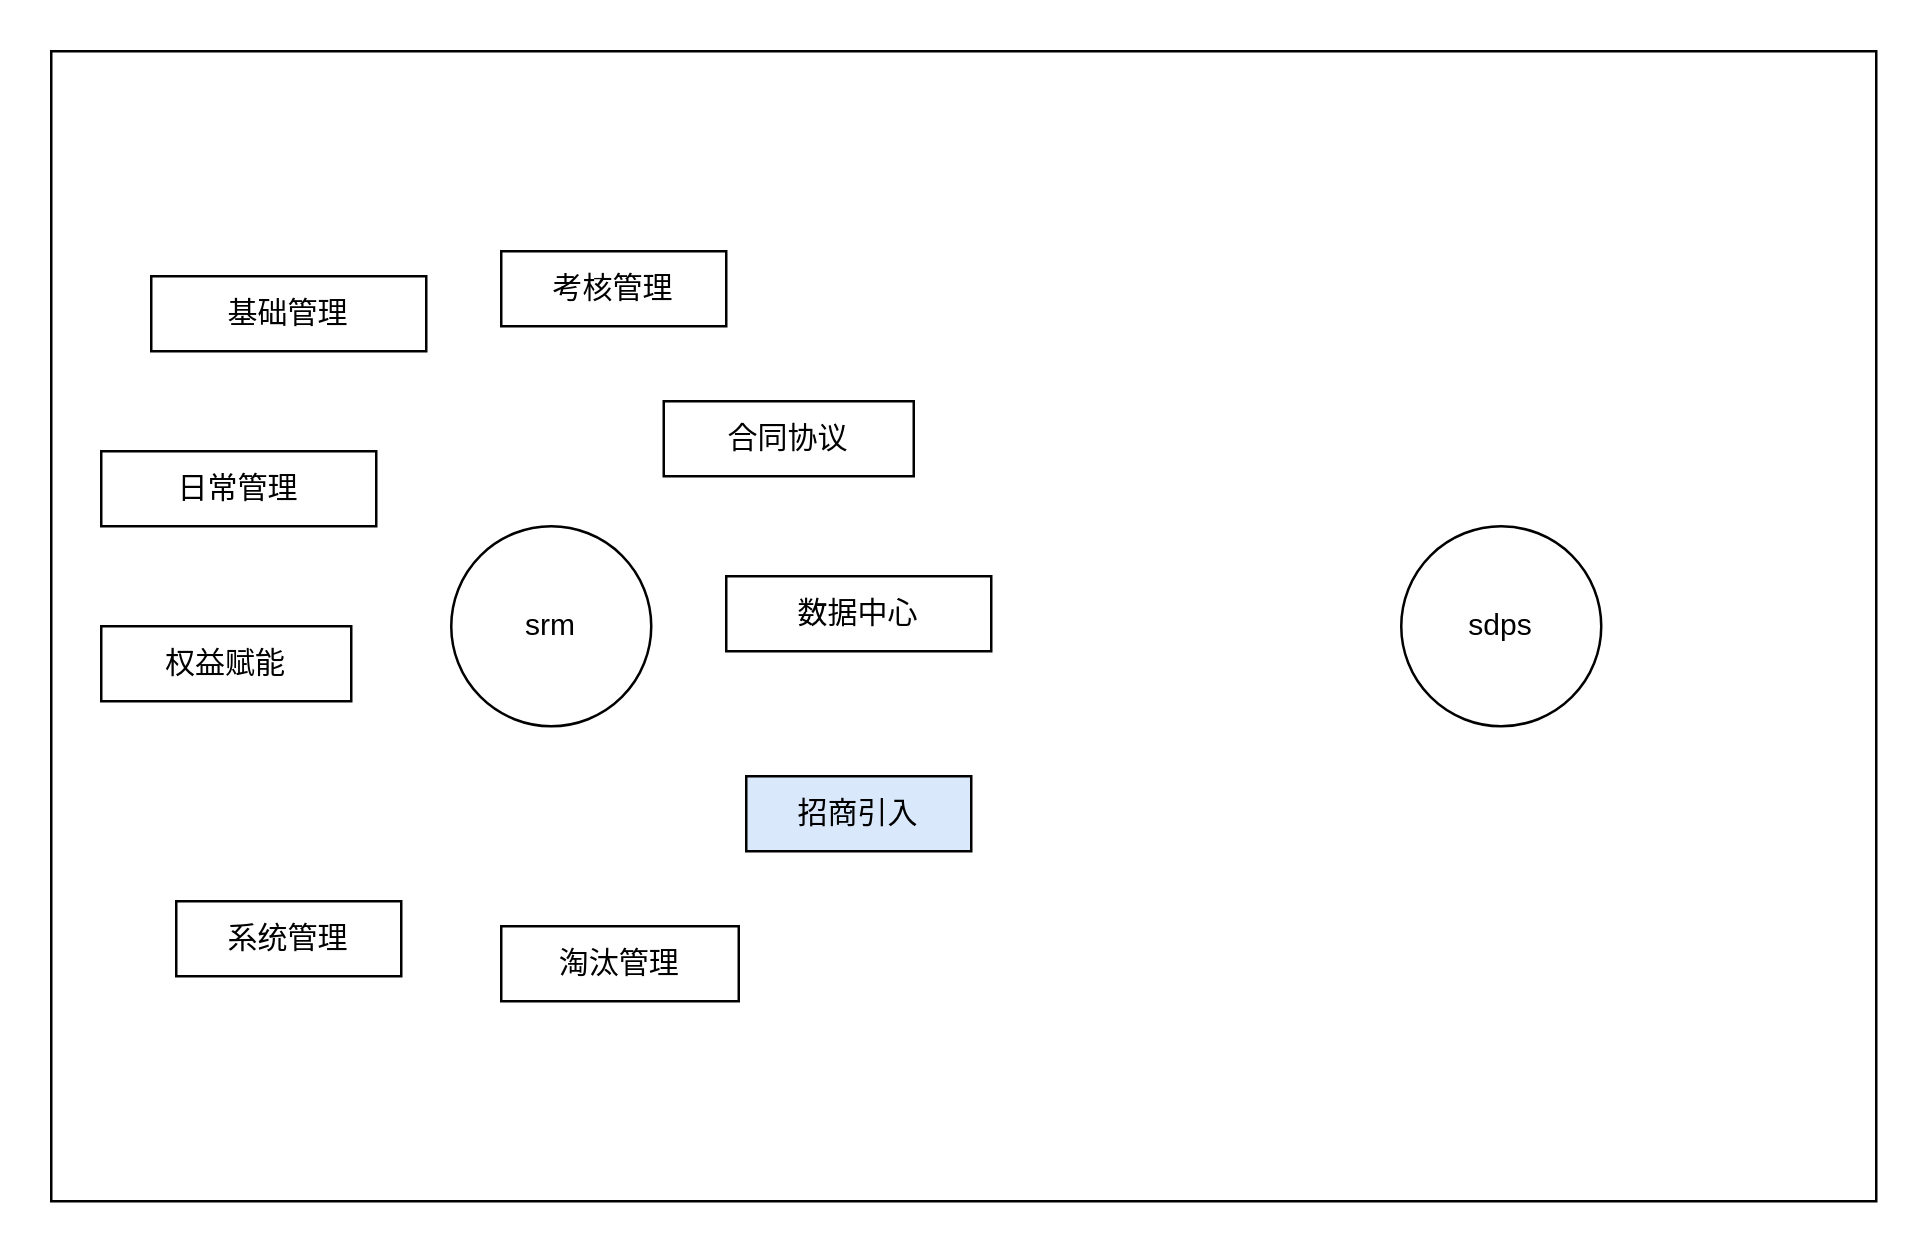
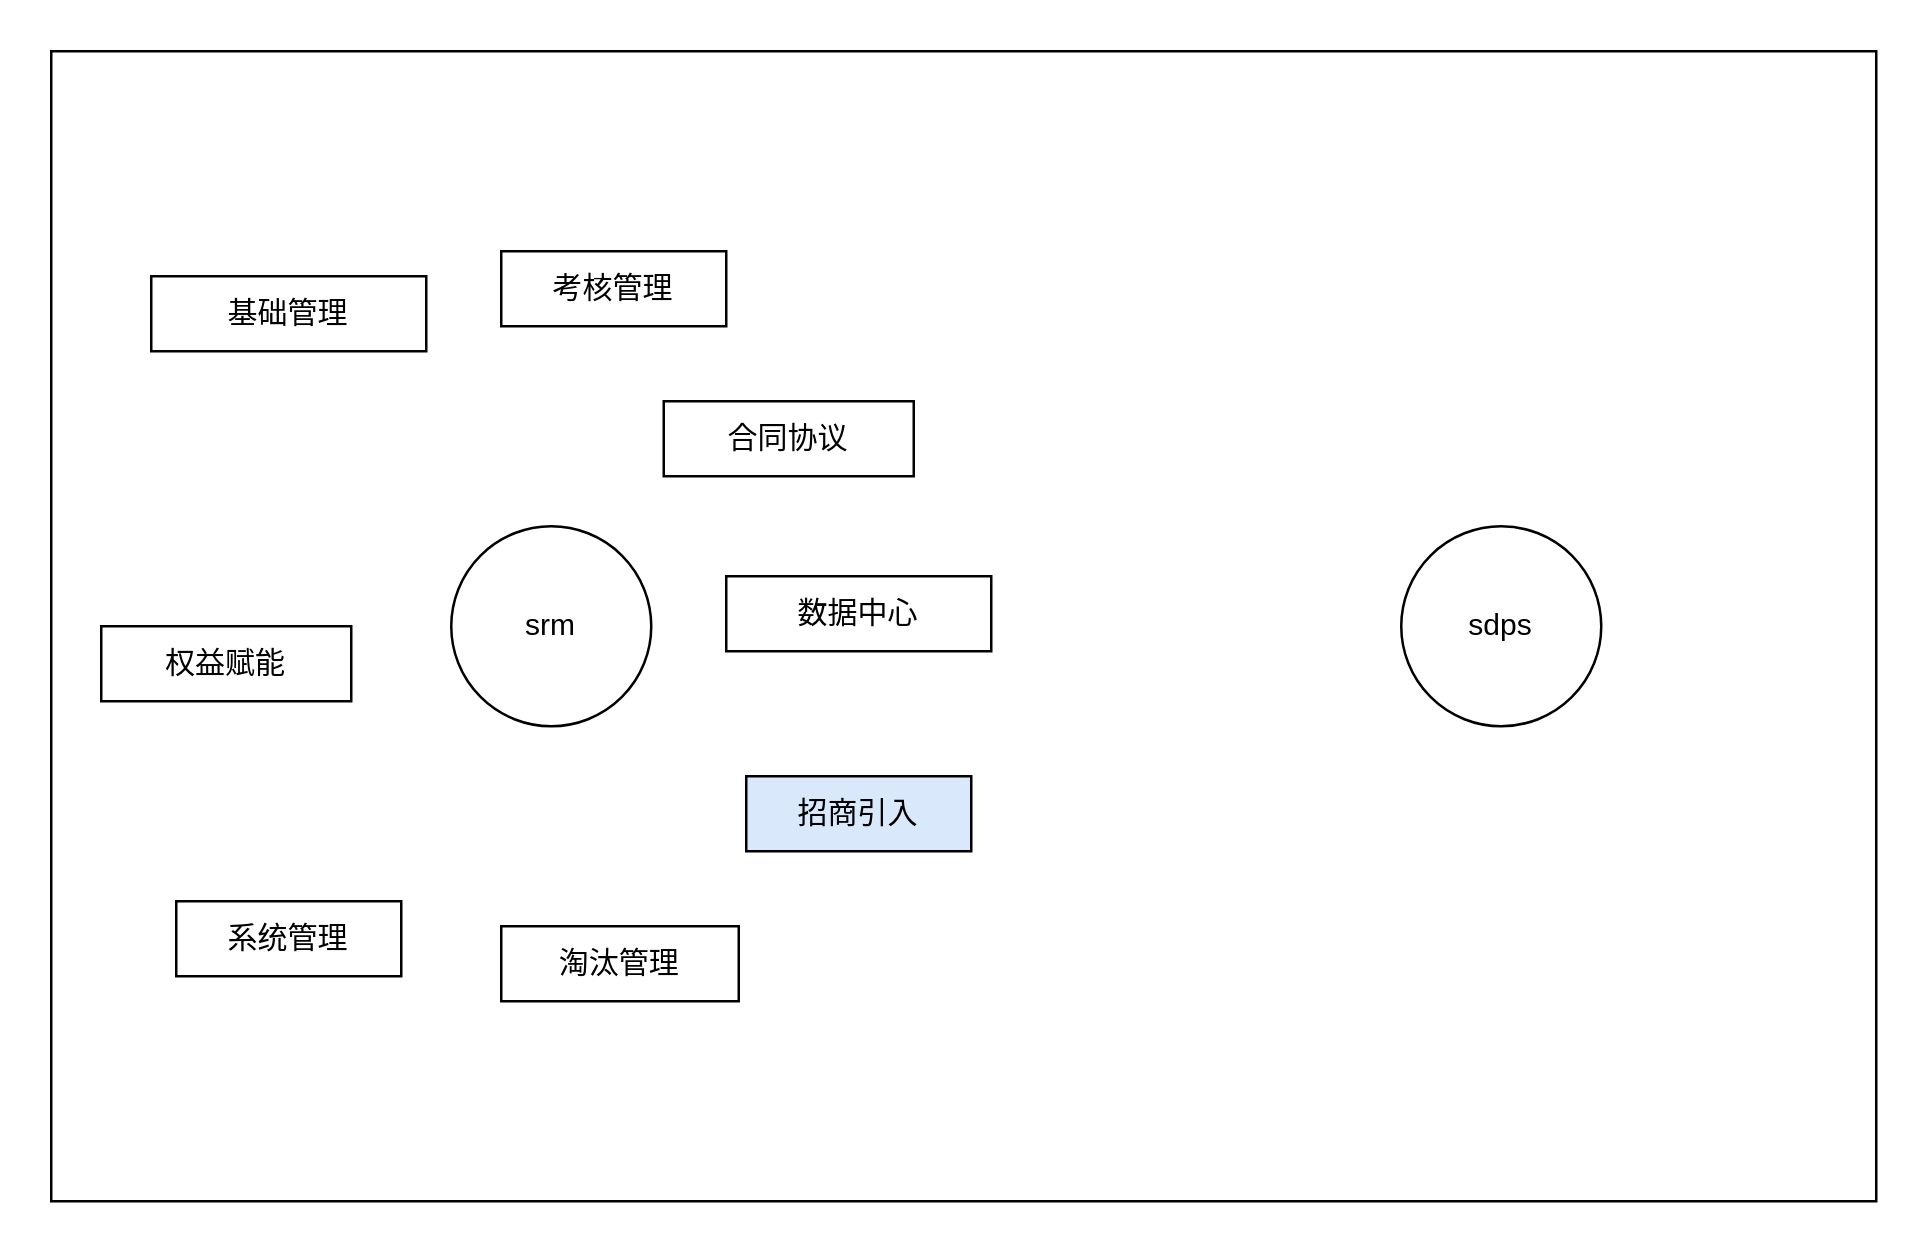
node "日常管理": removed
